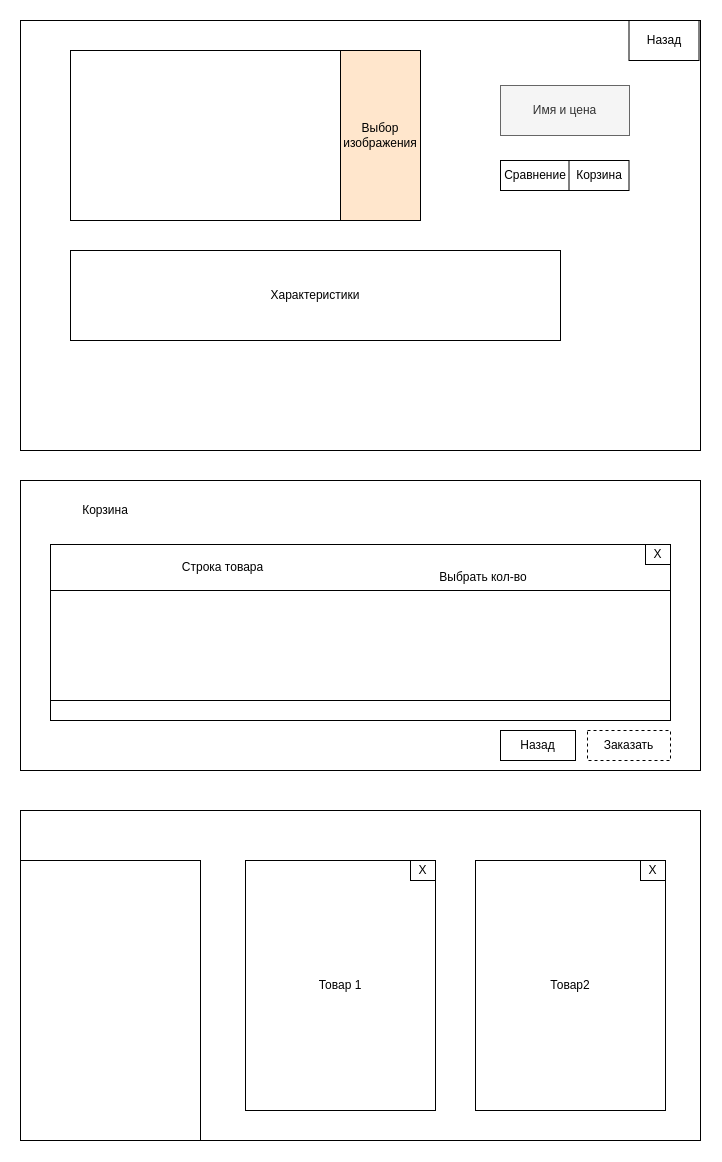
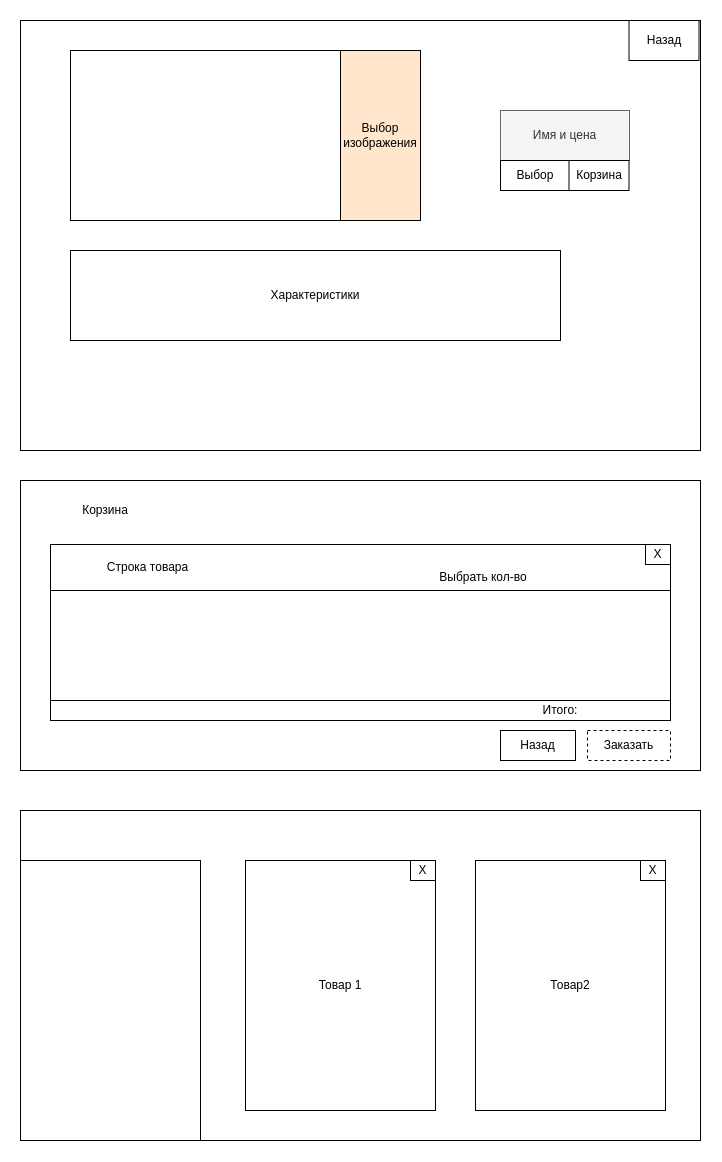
node "Имя и цена": moved (565, 111) -> (565, 136)
node "Сравнение": label "Сравнение" -> "Выбор"
node "Строка товара": moved (223, 568) -> (148, 568)
node "Итого:": added
